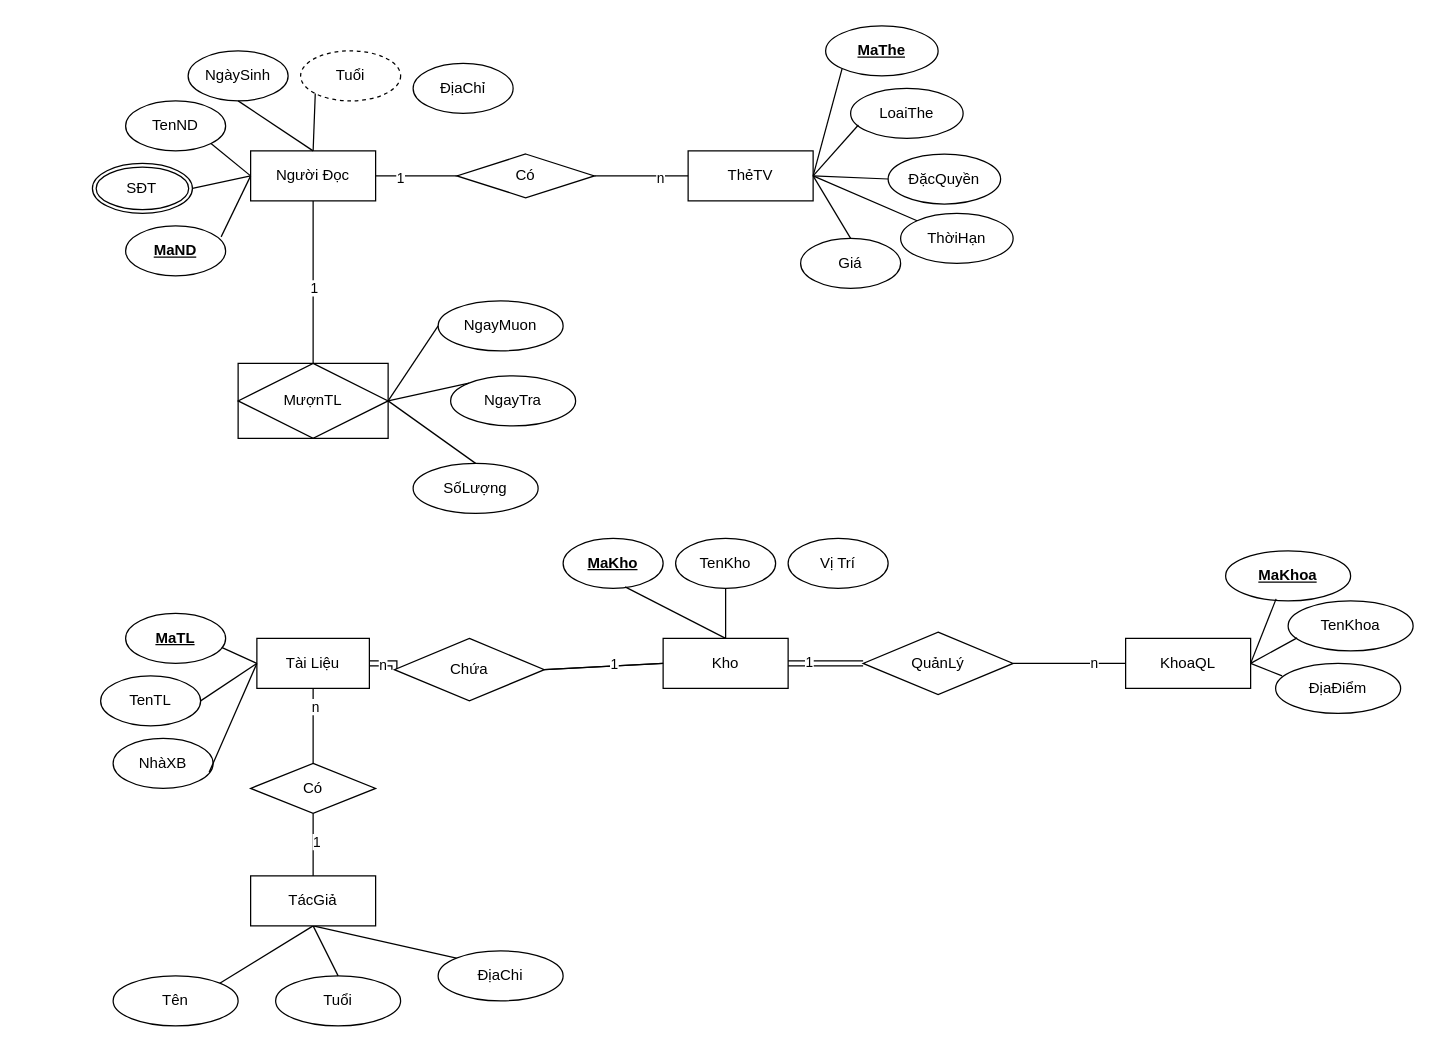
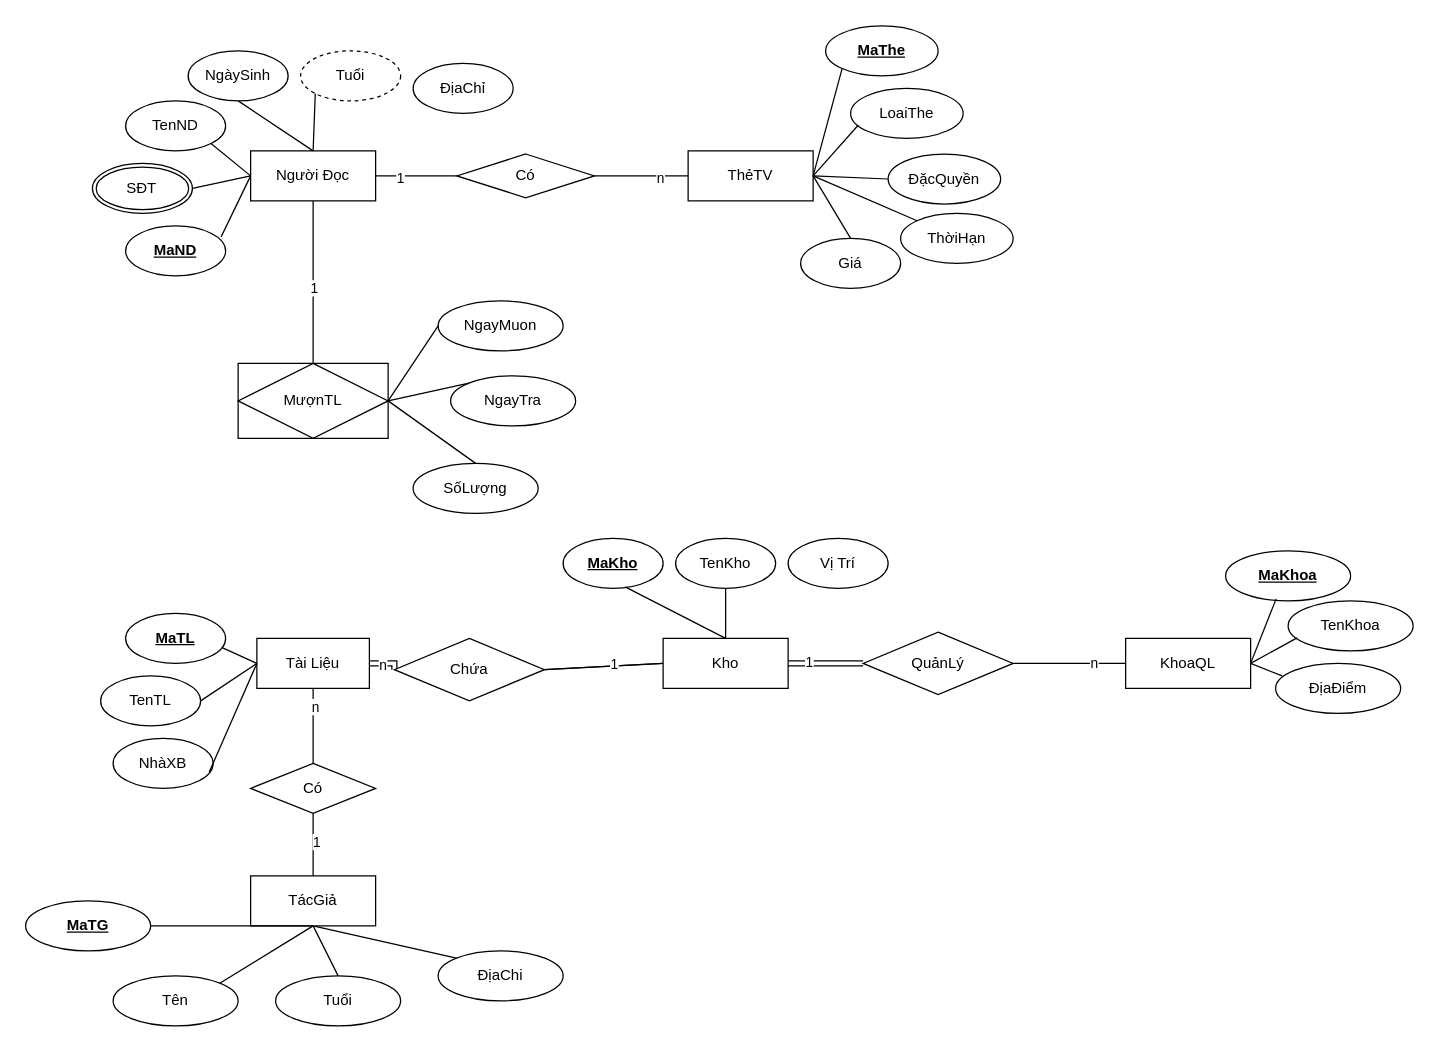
node "MaTG": added
edge "TácGiả" -- "MaTG": added
